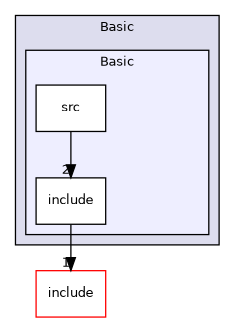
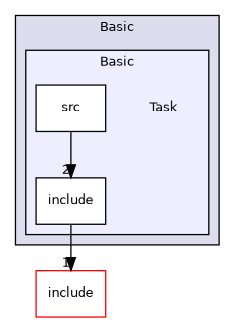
node "Task": added
